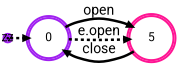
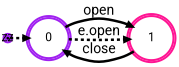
node "5": label "5" -> "1"
